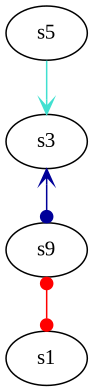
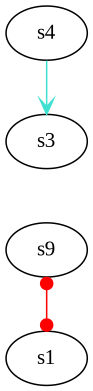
node "s5": label "s5" -> "s4"
edge "s3" -- "s9": removed
